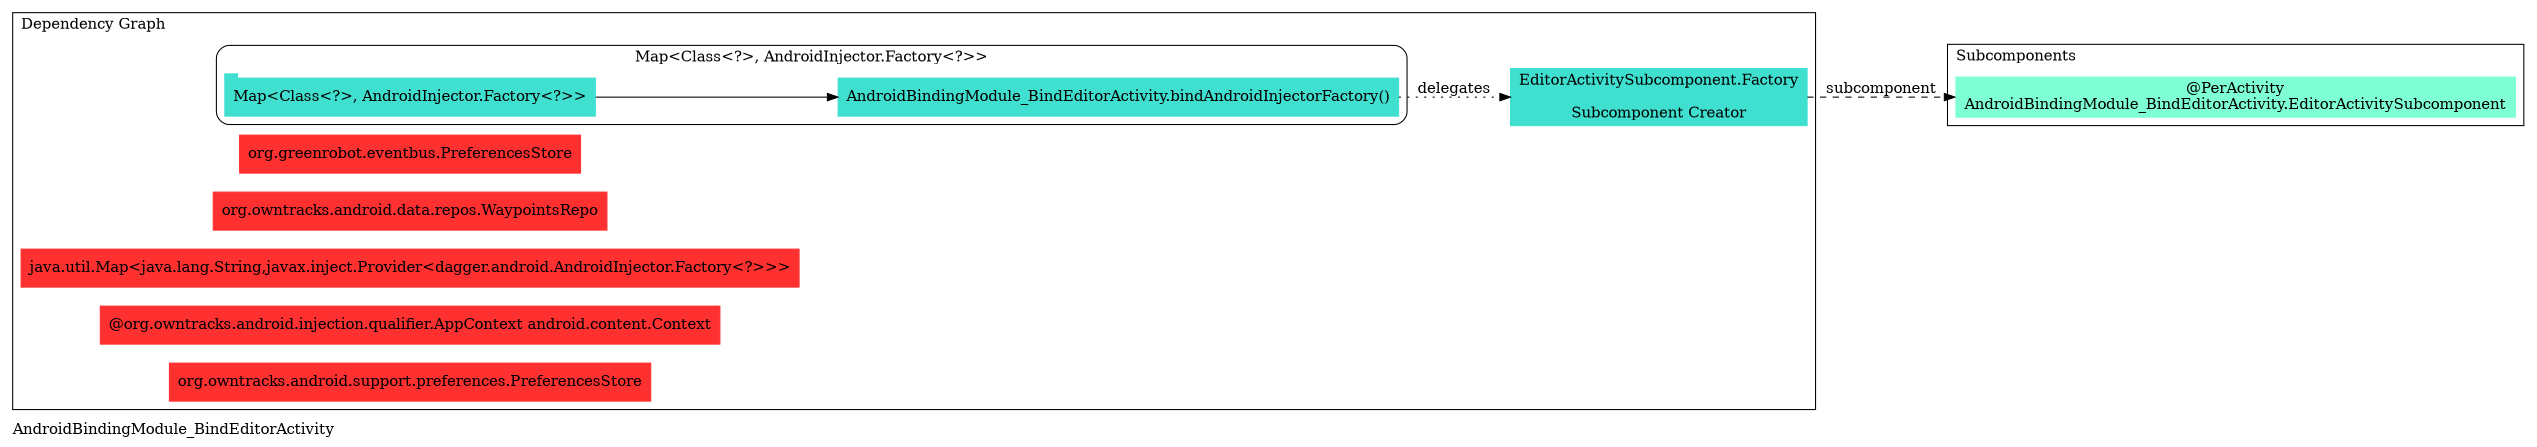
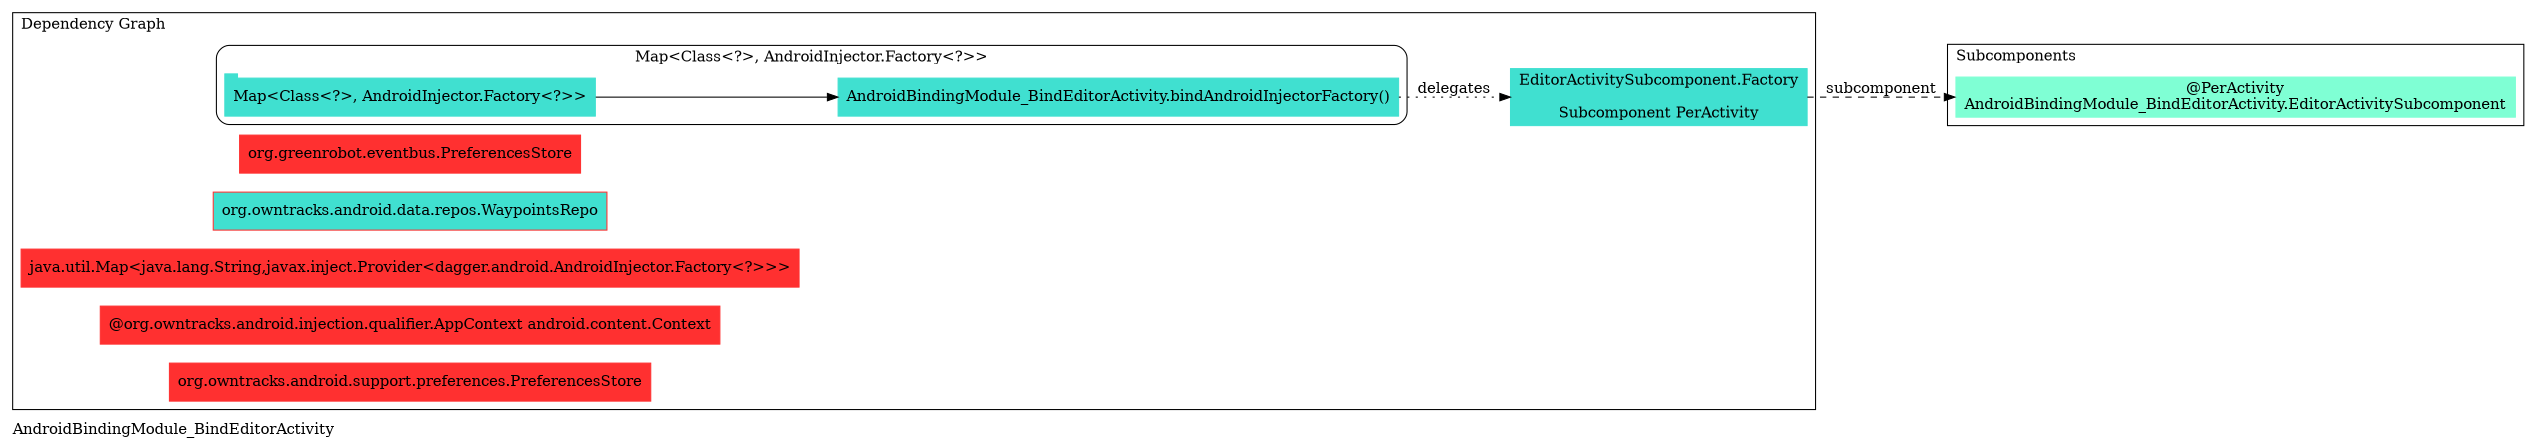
node "EditorActivitySubcomponent.Factory Subcomponent Creator": label "EditorActivitySubcomponent.Factory Subcomponent Creator" -> "EditorActivitySubcomponent.Factory Subcomponent PerActivity"
node "org.owntracks.android.data.repos.WaypointsRepo": fillcolor firebrick1 -> turquoise
